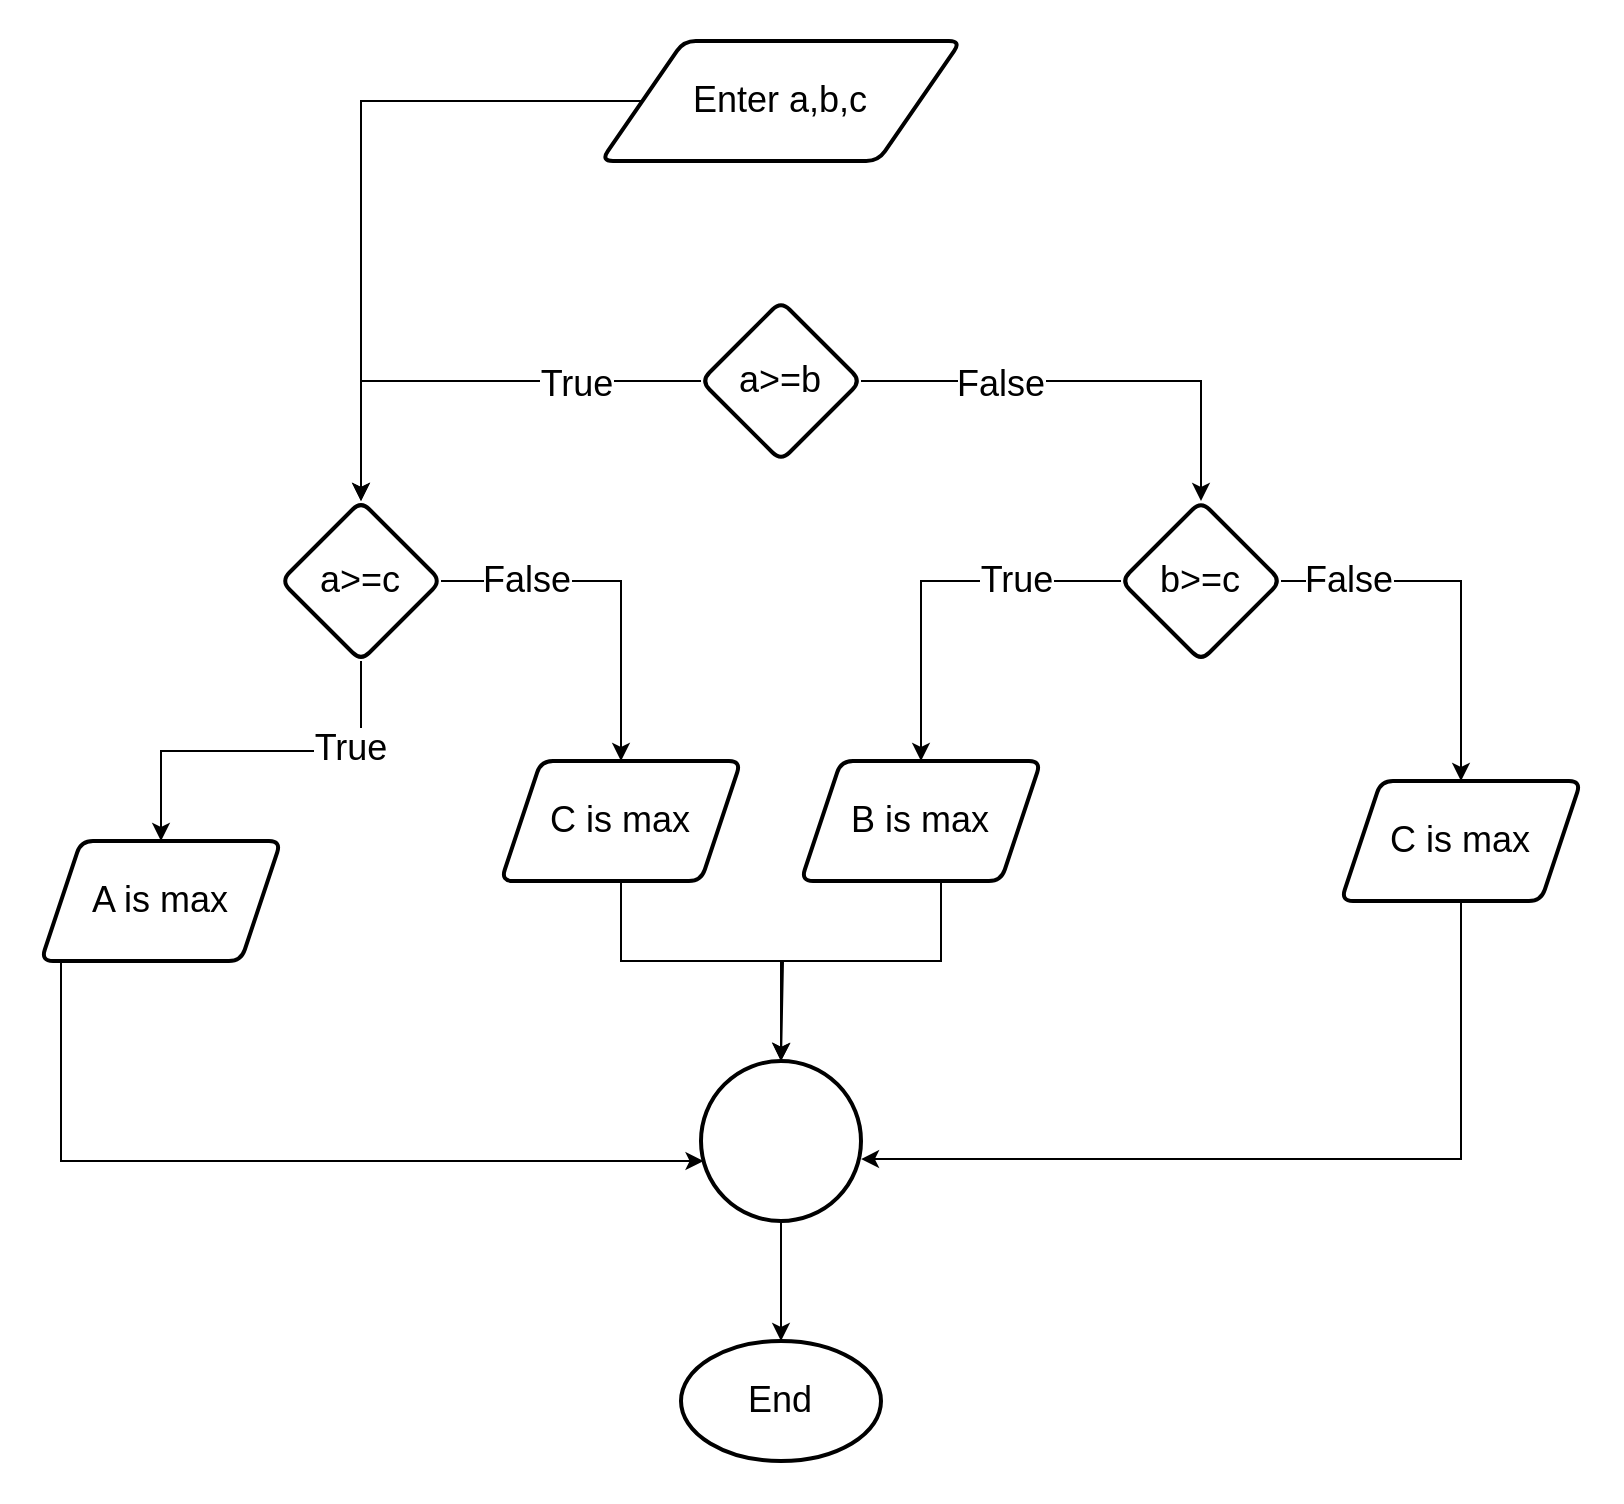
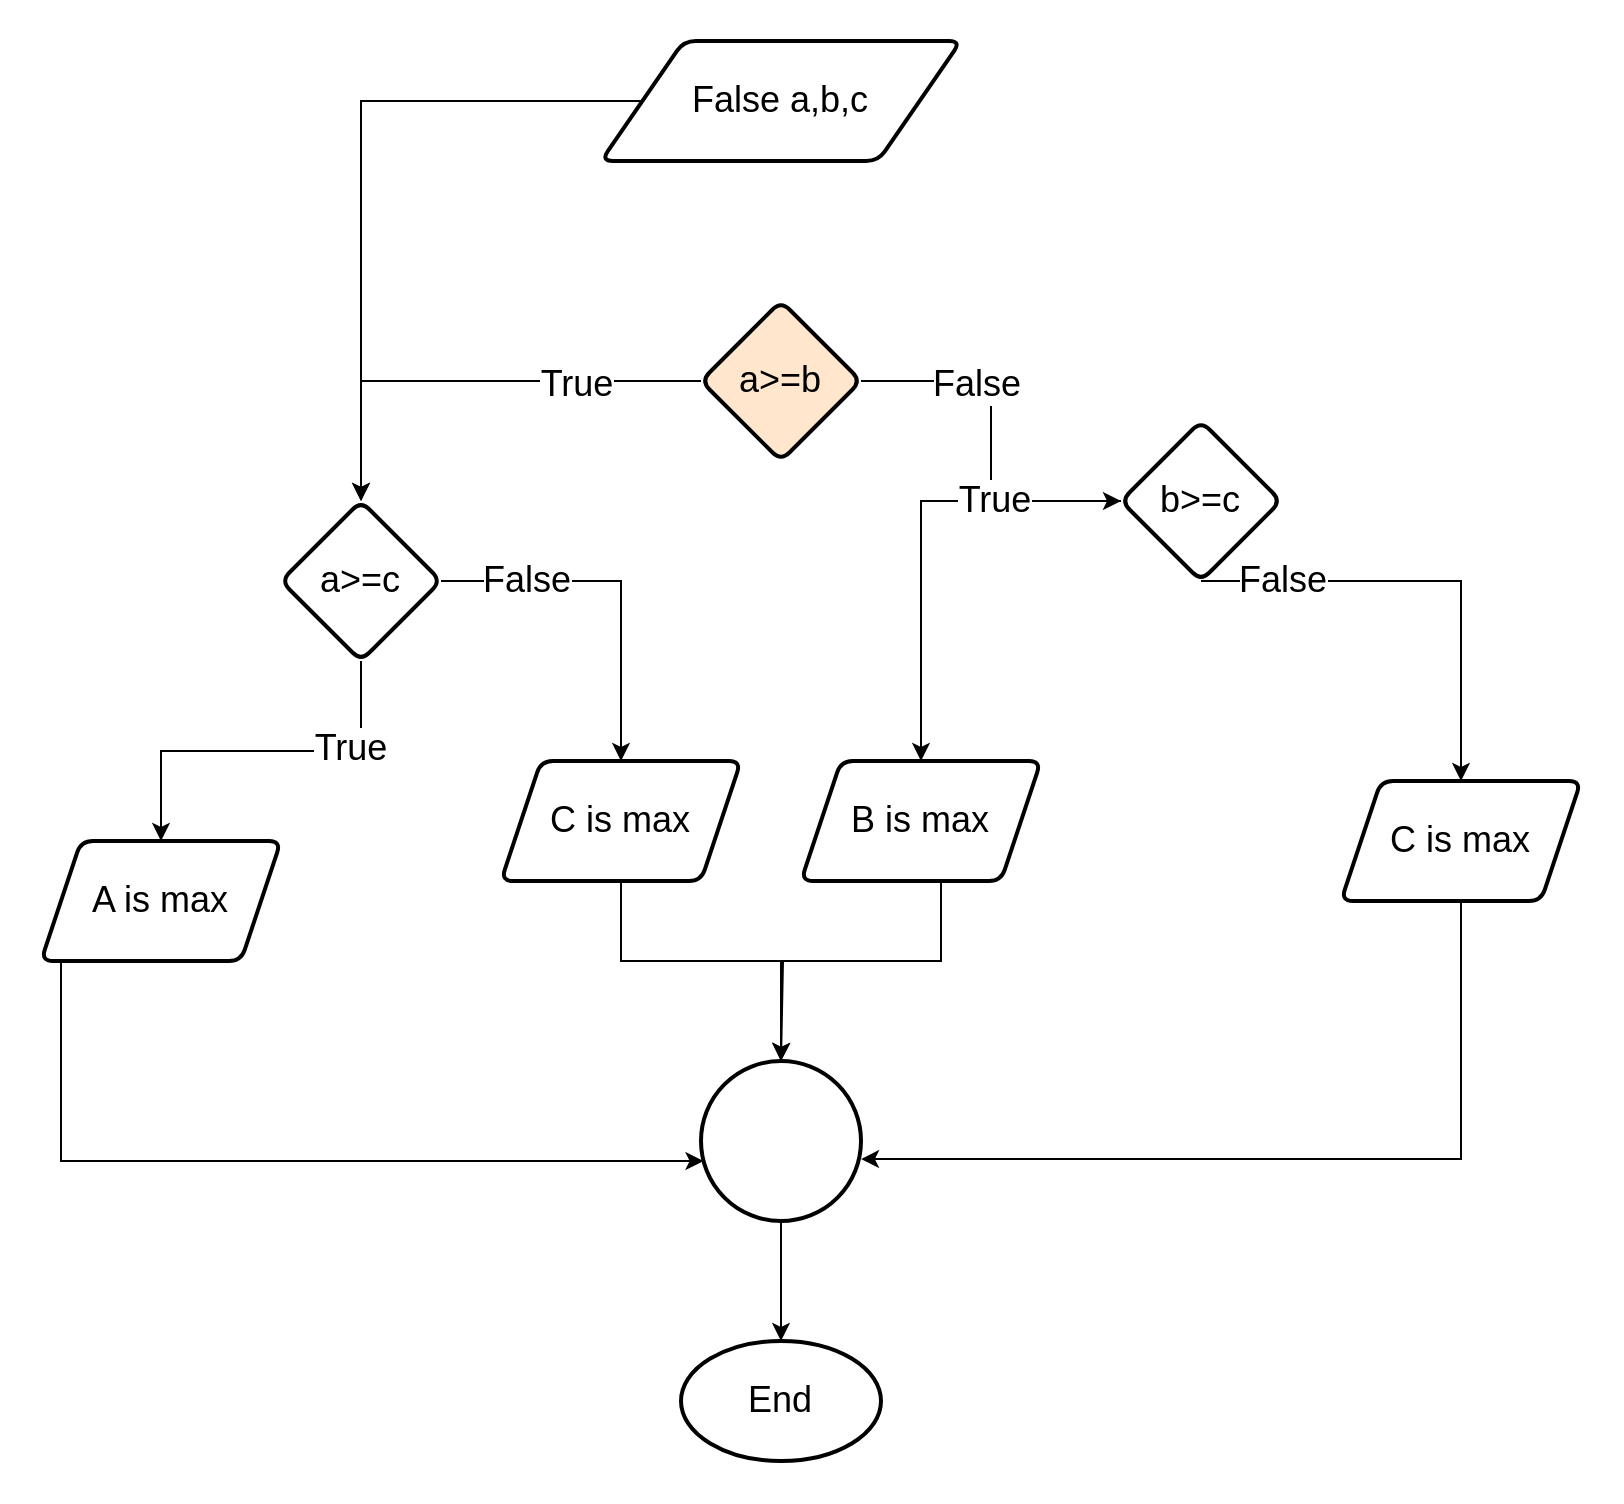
node "Enter a,b,c": label "Enter a,b,c" -> "False a,b,c"
node "a>=b": fillcolor #ffffff -> #ffe6cc
node "b>=c": moved (1201, 581) -> (1201, 501)
